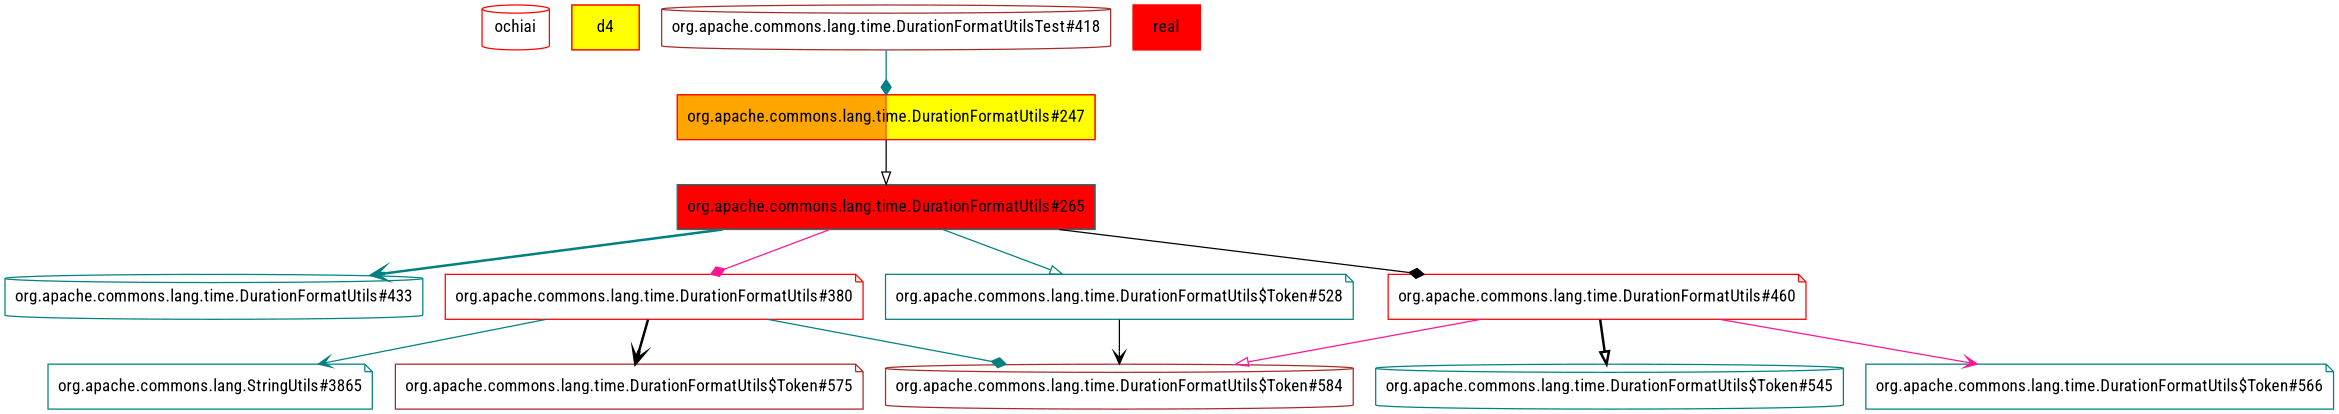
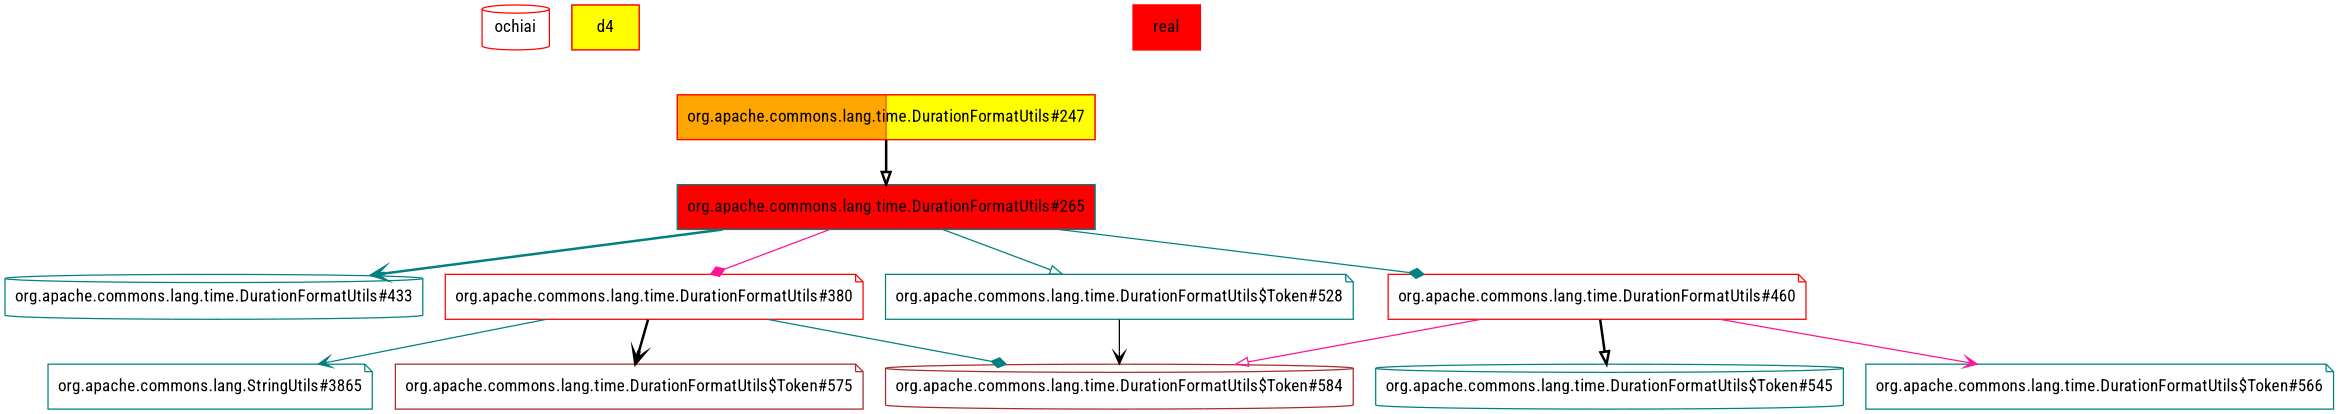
node "org.apache.commons.lang.time.DurationFormatUtilsTest#418": removed
edge "org.apache.commons.lang.time.DurationFormatUtils#247" -> "org.apache.commons.lang.time.DurationFormatUtils#265": style solid -> bold
edge "org.apache.commons.lang.time.DurationFormatUtils#265" -> "org.apache.commons.lang.time.DurationFormatUtils#460": color black -> teal
